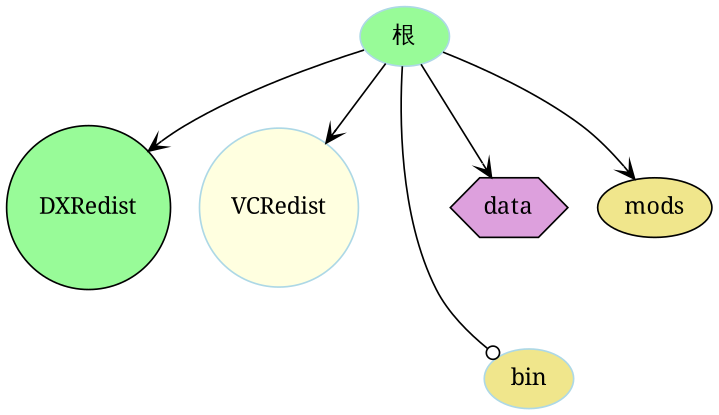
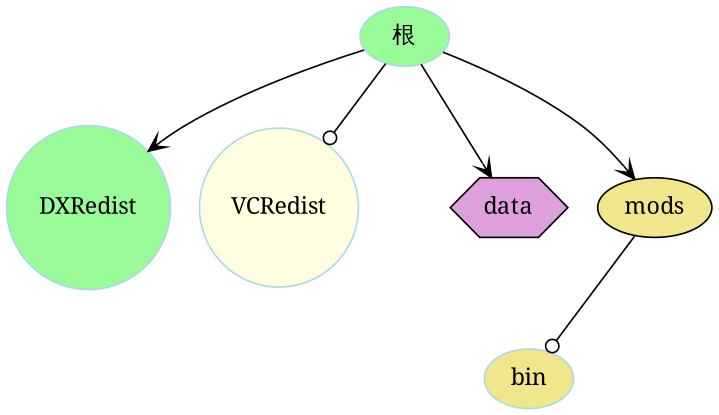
edge "根" -> "VCRedist": arrowhead vee -> odot
node "DXRedist": color black -> lightblue
edge "根" -> "bin": now "mods" -> "bin"
